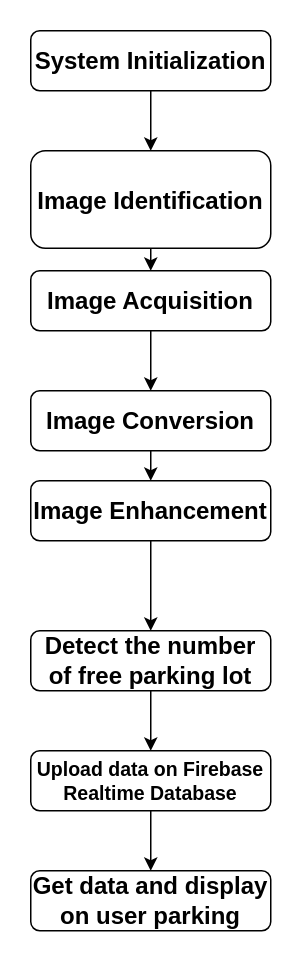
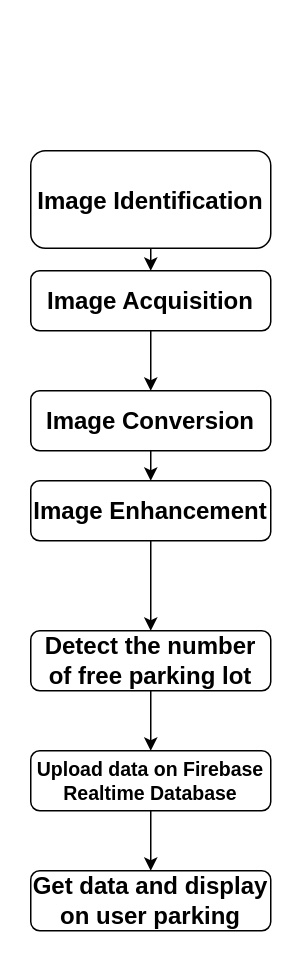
node "System Initialization": removed
edge "System Initialization" -> "Image Identification": removed
